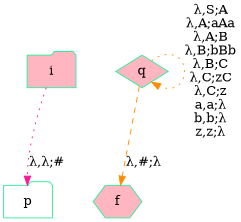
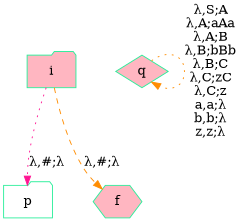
edge "q" -> "f": now "i" -> "f"
edge "i" -> "p": label "λ,λ;#" -> "λ,#;λ"
